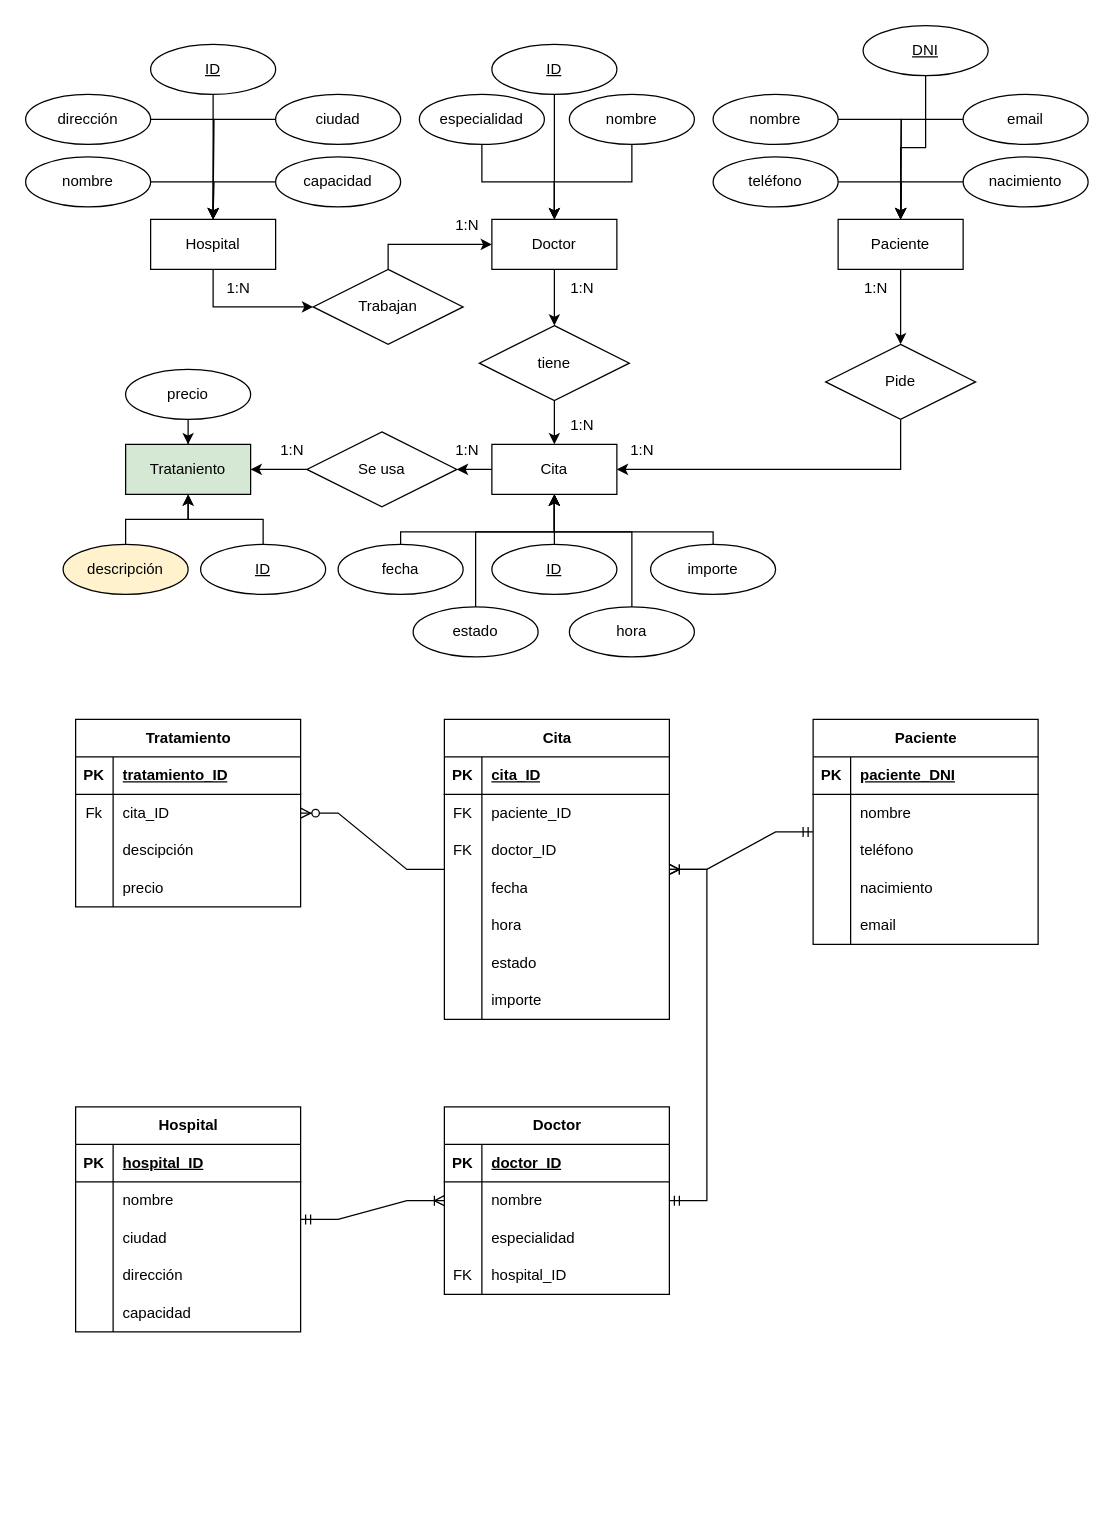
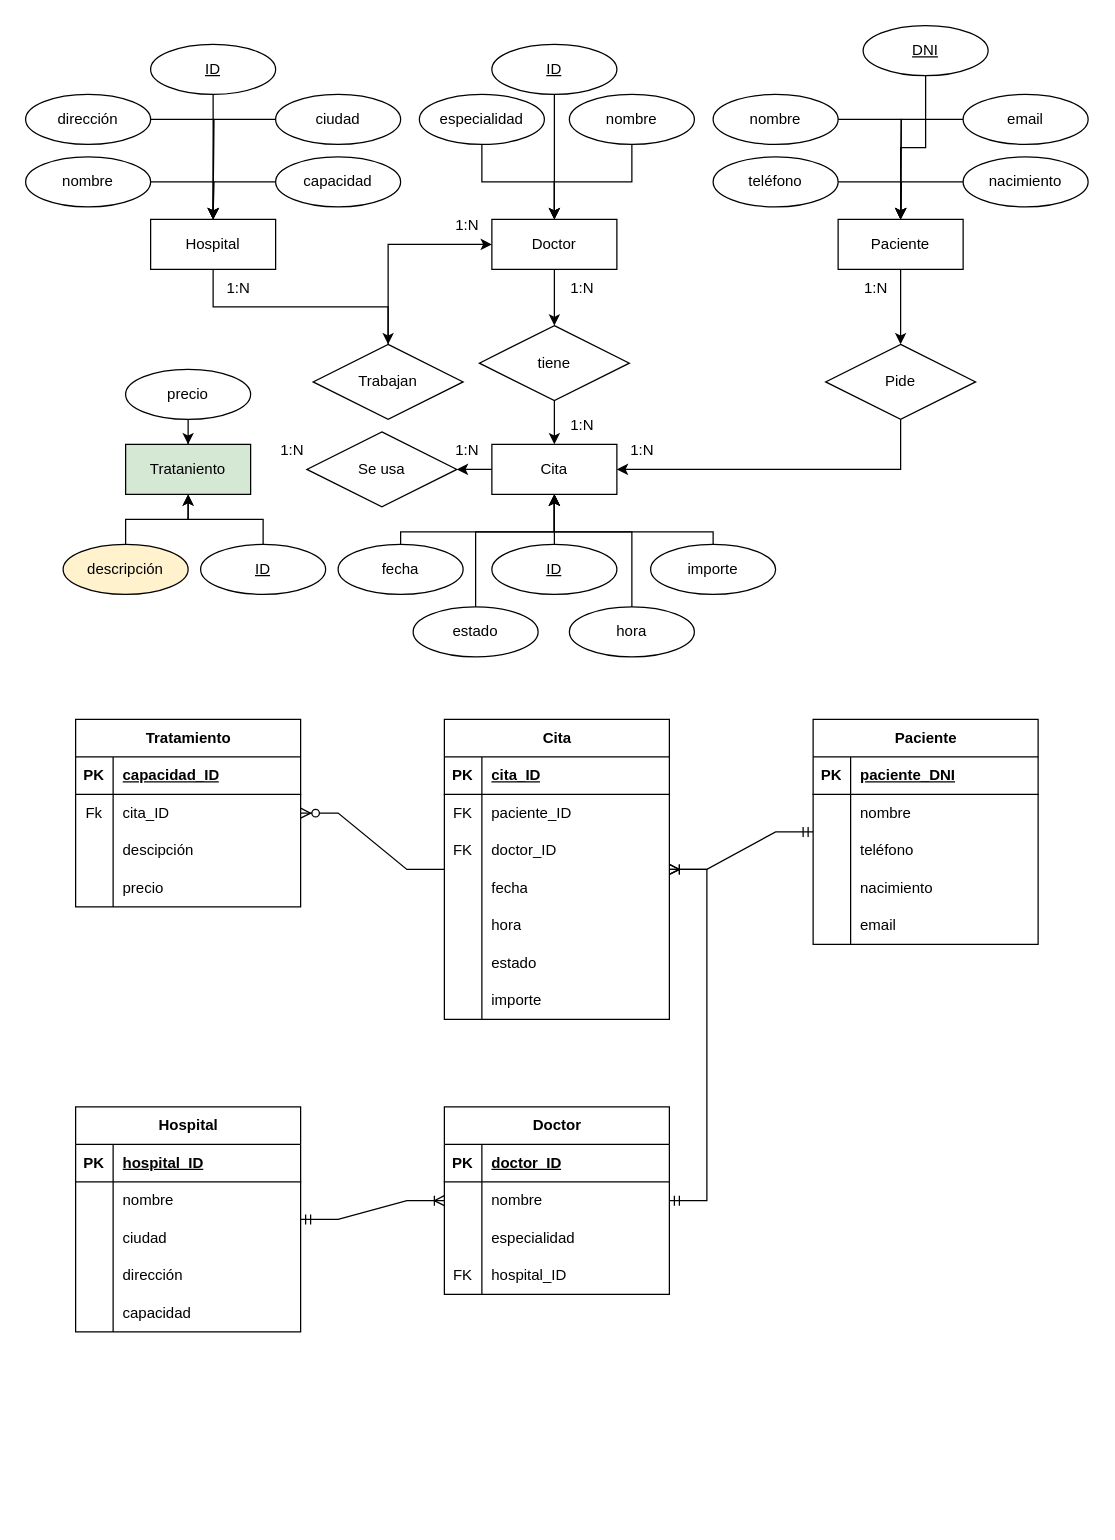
node "Trabajan": moved (388, 307) -> (388, 382)
edge "Se usa" -> "Trataniento": removed
node "tratamiento_ID": label "tratamiento_ID" -> "capacidad_ID"
